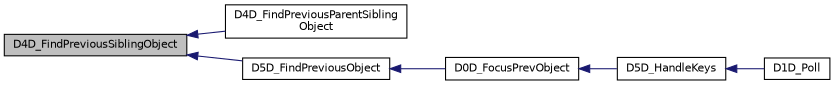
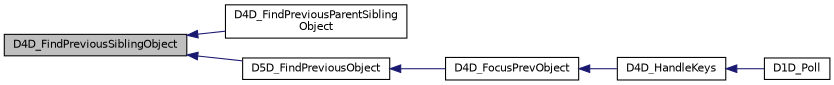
node "D0D_FocusPrevObject": label "D0D_FocusPrevObject" -> "D4D_FocusPrevObject"
node "D5D_HandleKeys": label "D5D_HandleKeys" -> "D4D_HandleKeys"
